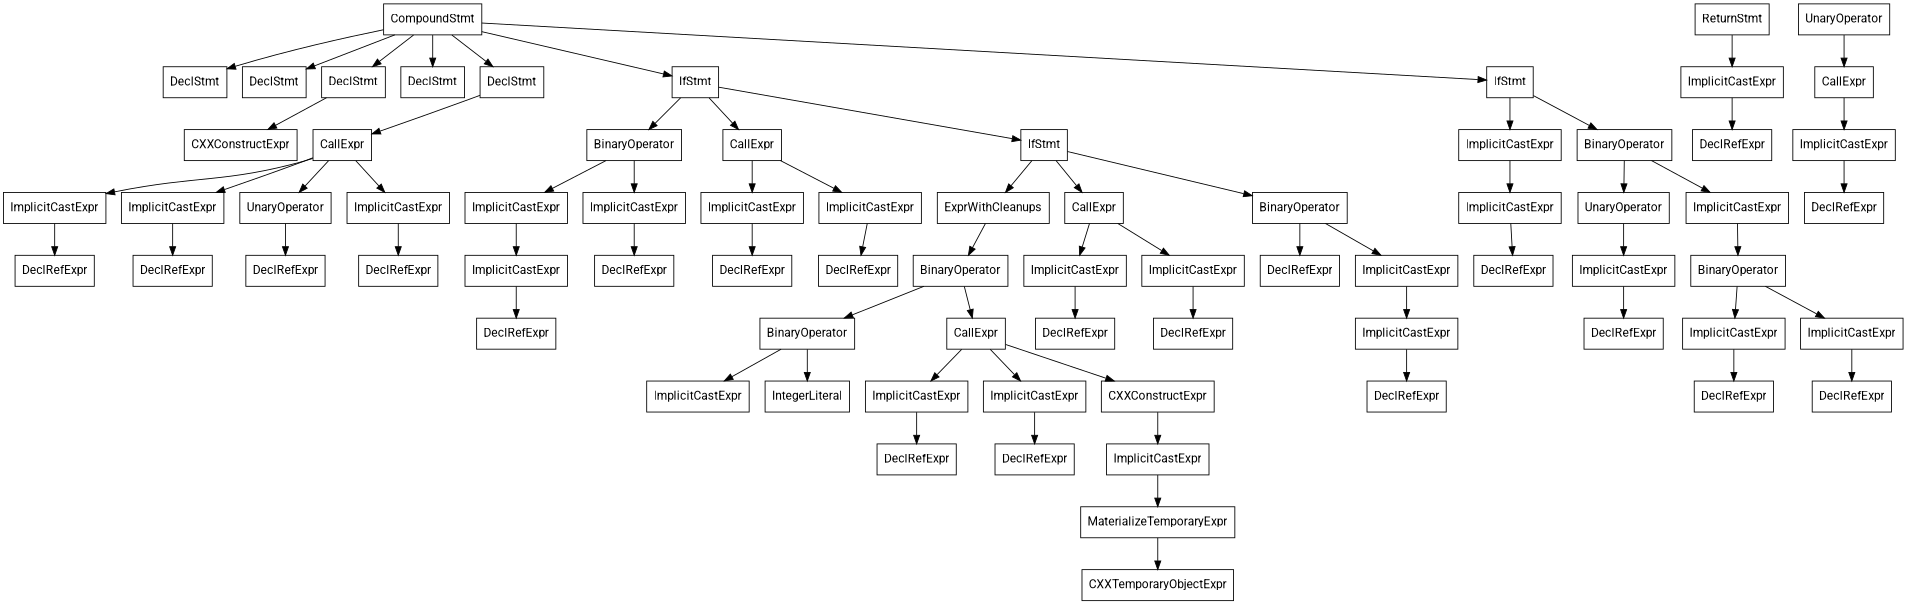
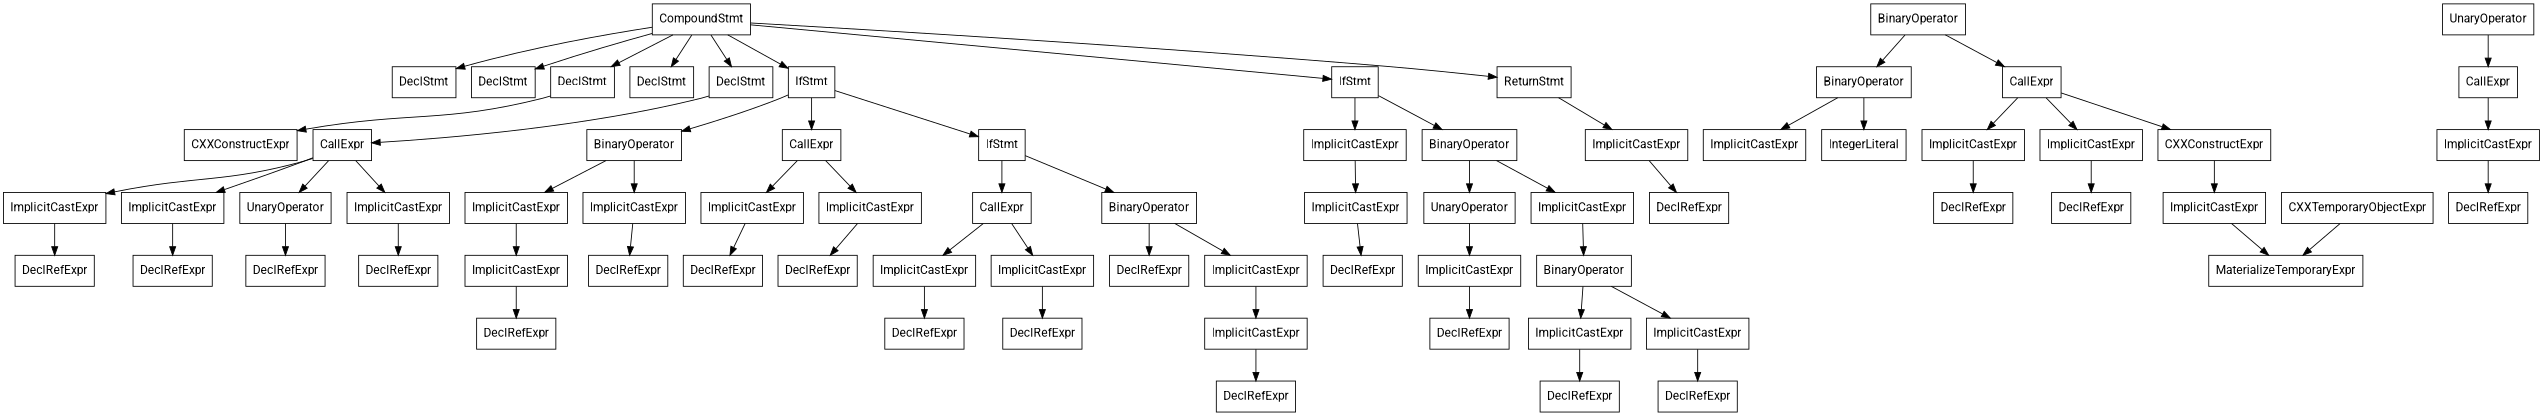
edge "CompoundStmt" -> "ReturnStmt": added
node "ExprWithCleanups": removed
edge "MaterializeTemporaryExpr" -> "CXXTemporaryObjectExpr": reversed
